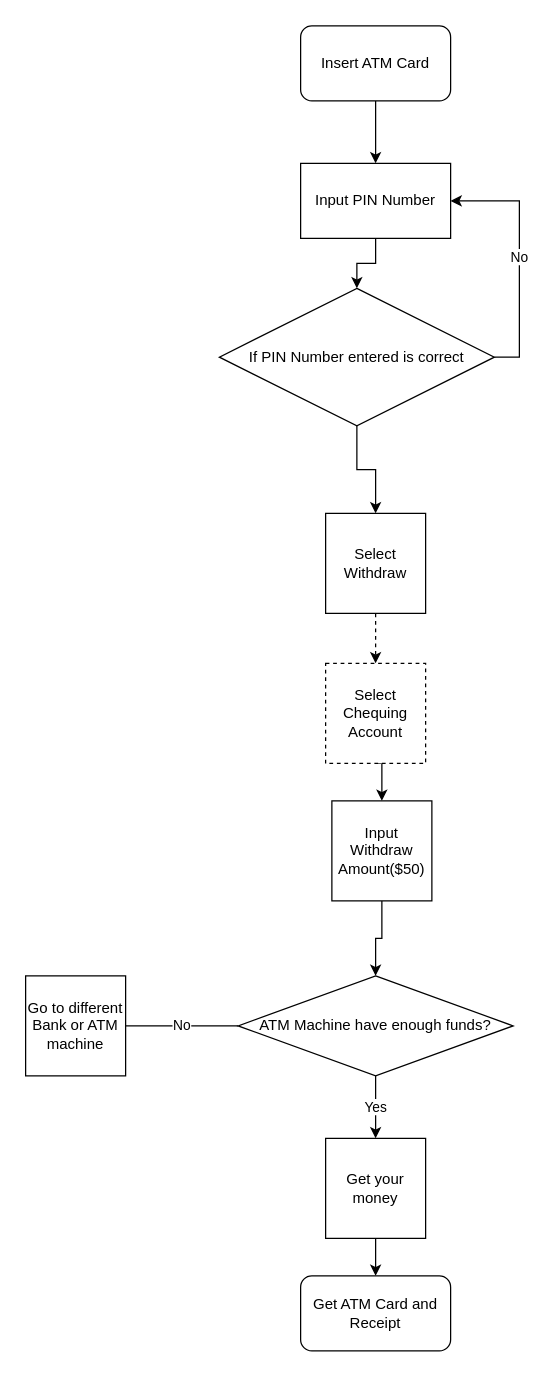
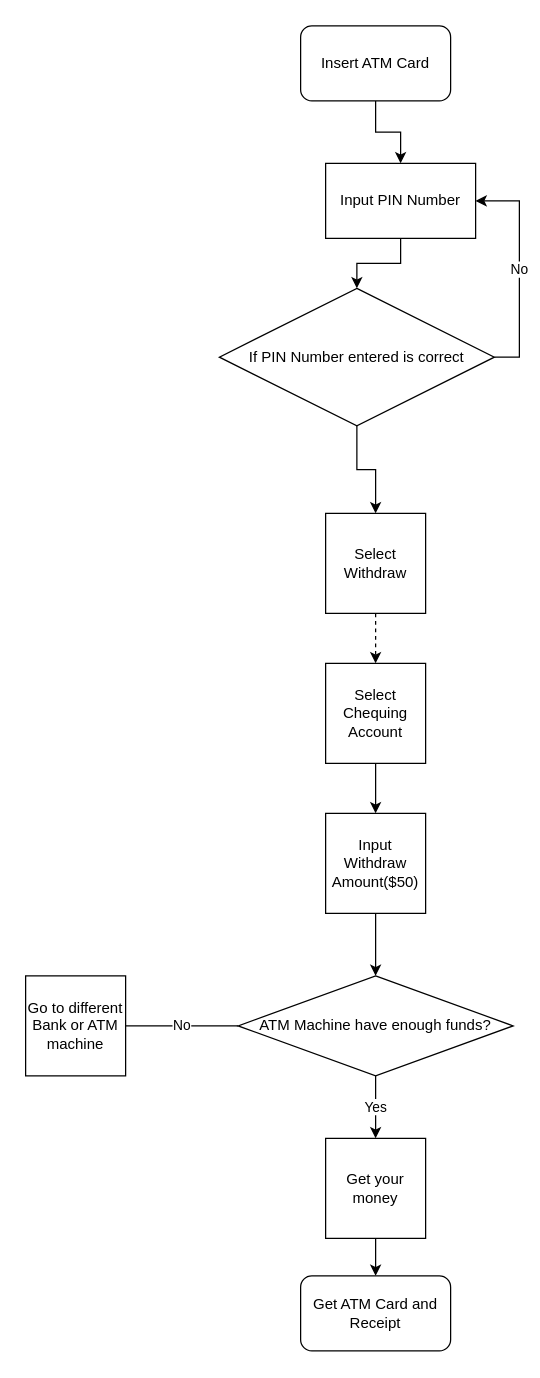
node "Input PIN Number": moved (376, 201) -> (401, 201)
node "Select Chequing Account": style dashed -> solid
node "Input Withdraw Amount($50)": moved (382, 851) -> (376, 863)
